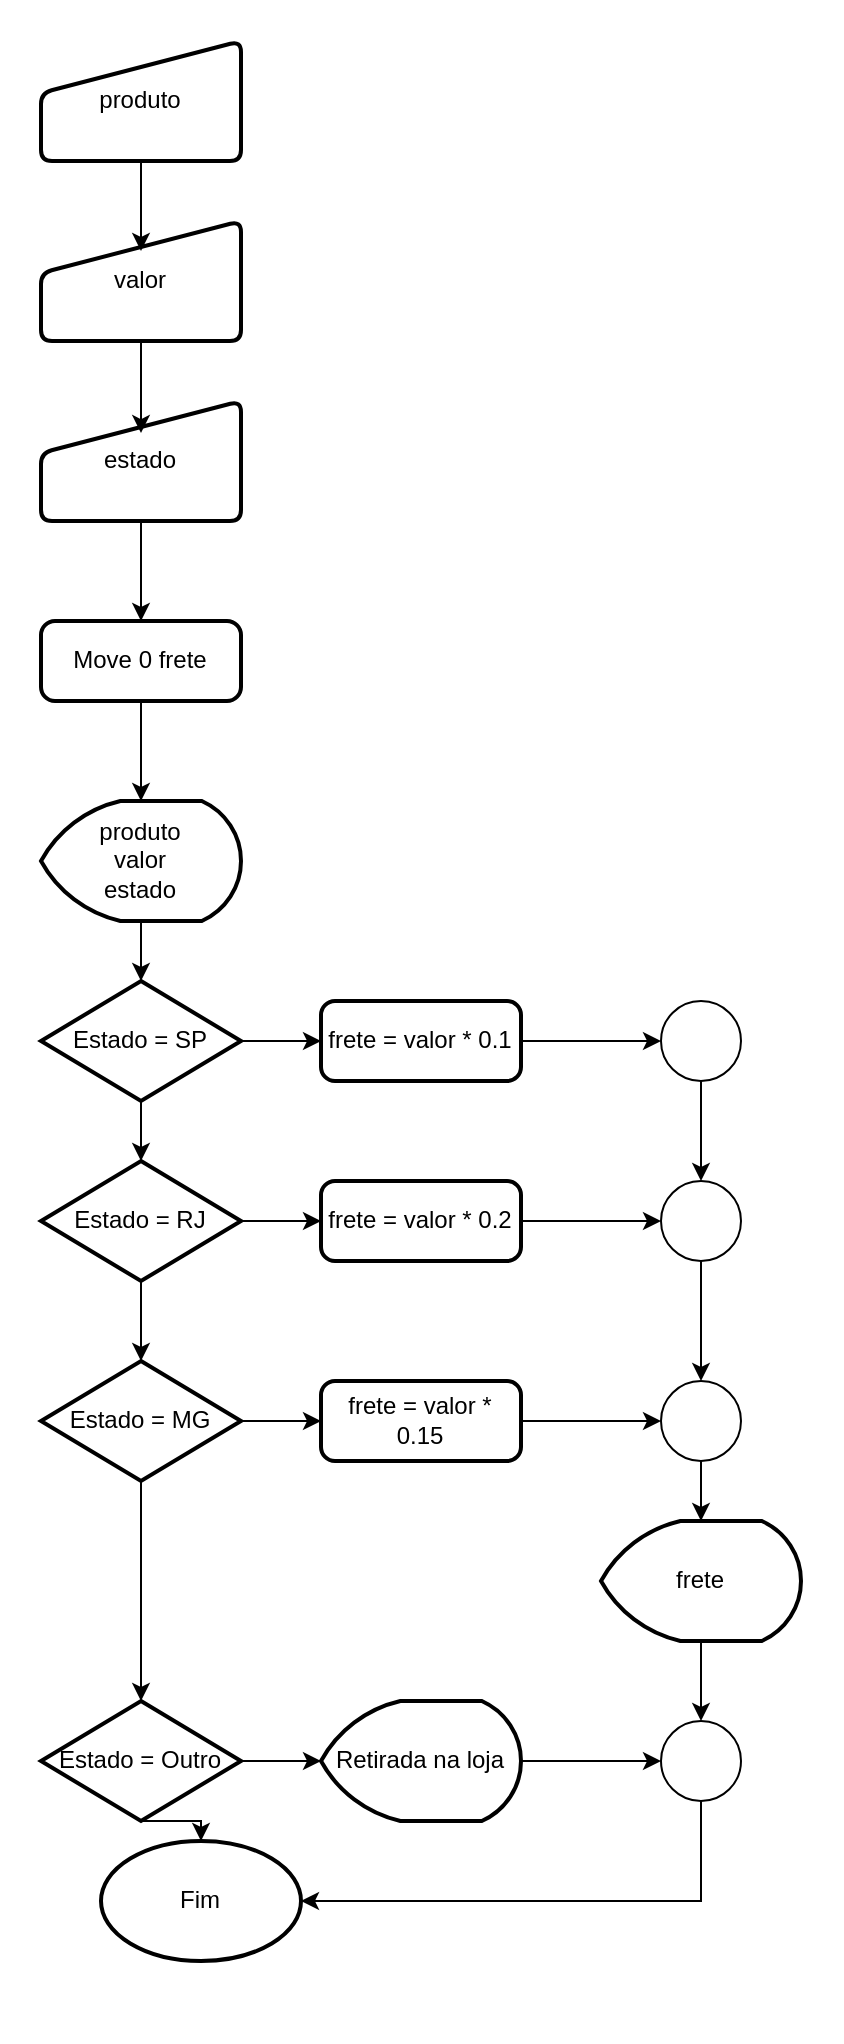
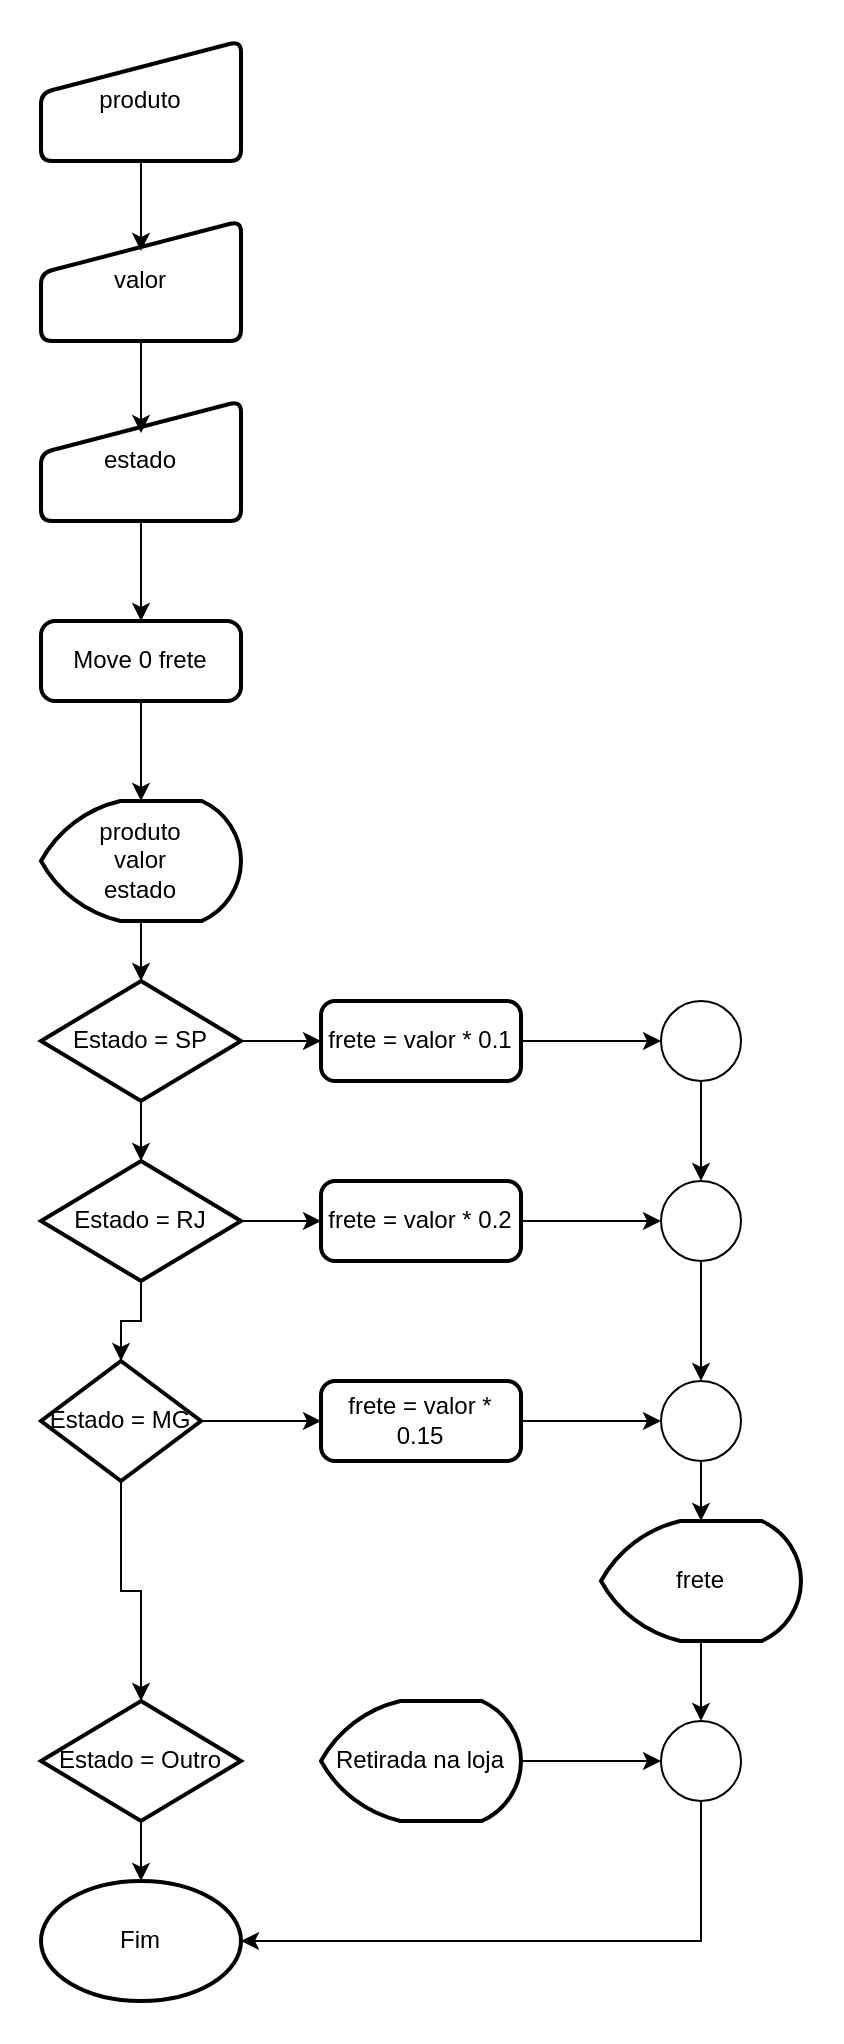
node "Estado = MG": size 200x120 -> 160x120
edge "Estado = Outro" -> "Retirada na loja": removed
node "Fim": moved (201, 1901) -> (141, 1941)
